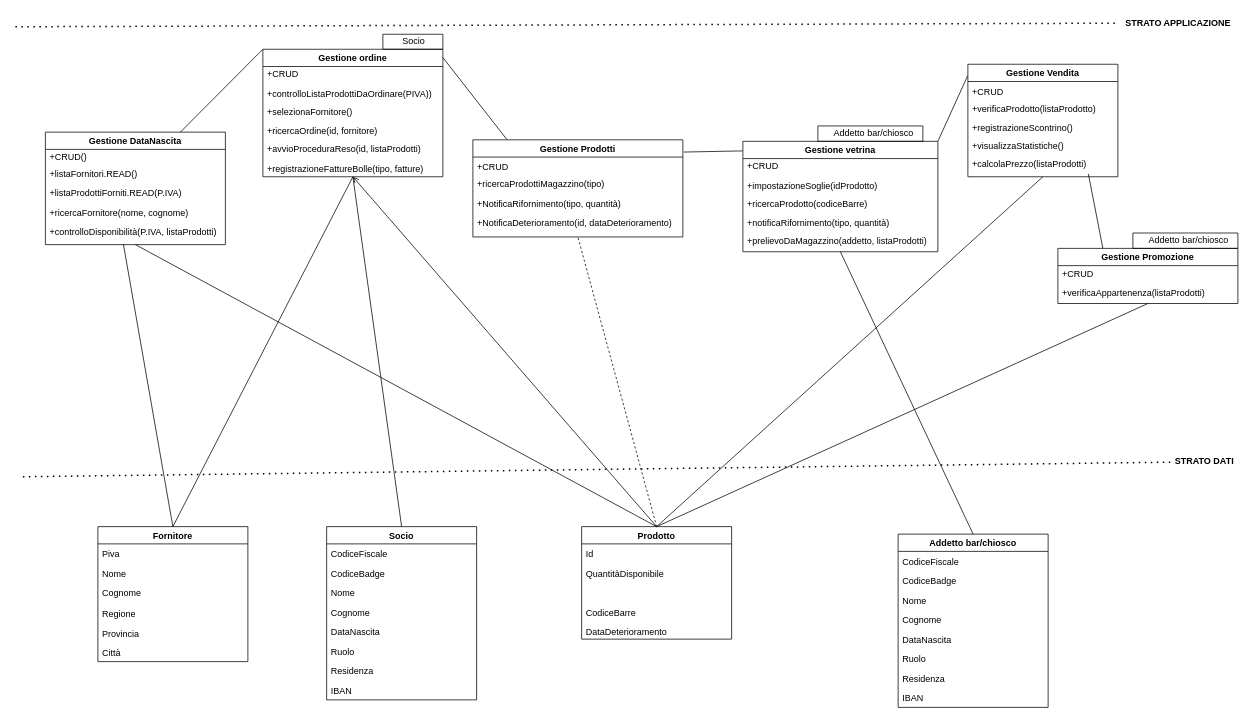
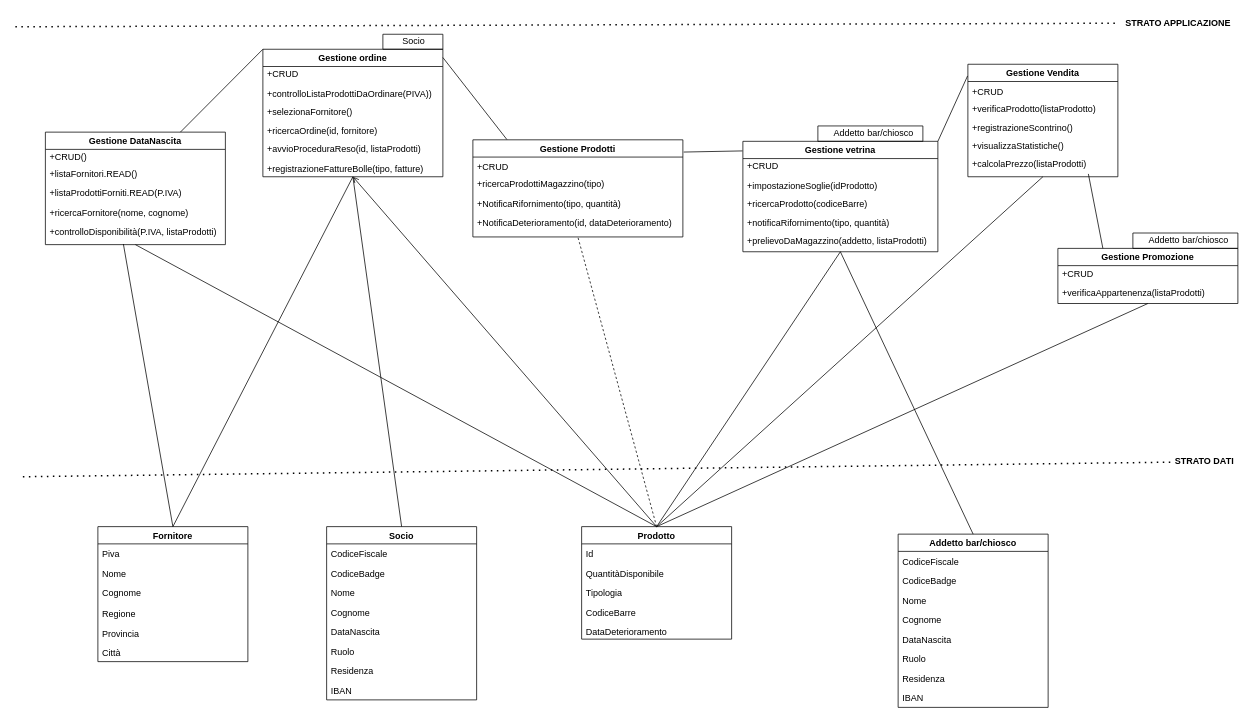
edge "Gestione vetrina" -- "Prodotto": added
node "Tipologia": added
